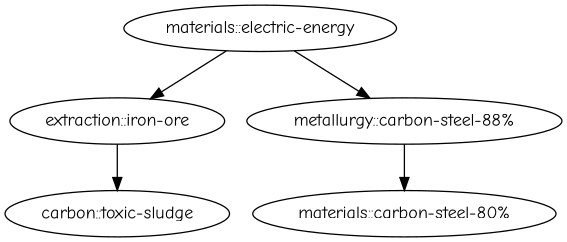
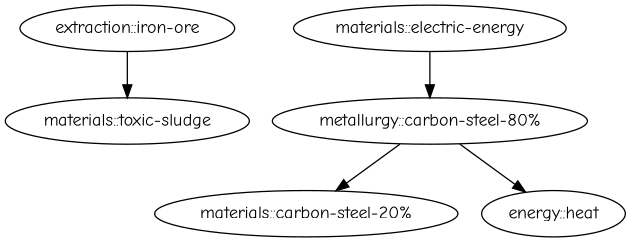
edge "materials::electric-energy" -> "extraction::iron-ore": removed
node "metallurgy::carbon-steel-88%": label "metallurgy::carbon-steel-88%" -> "metallurgy::carbon-steel-80%"
node "carbon::toxic-sludge": label "carbon::toxic-sludge" -> "materials::toxic-sludge"
node "materials::carbon-steel-80%": label "materials::carbon-steel-80%" -> "materials::carbon-steel-20%"
node "energy::heat": added
